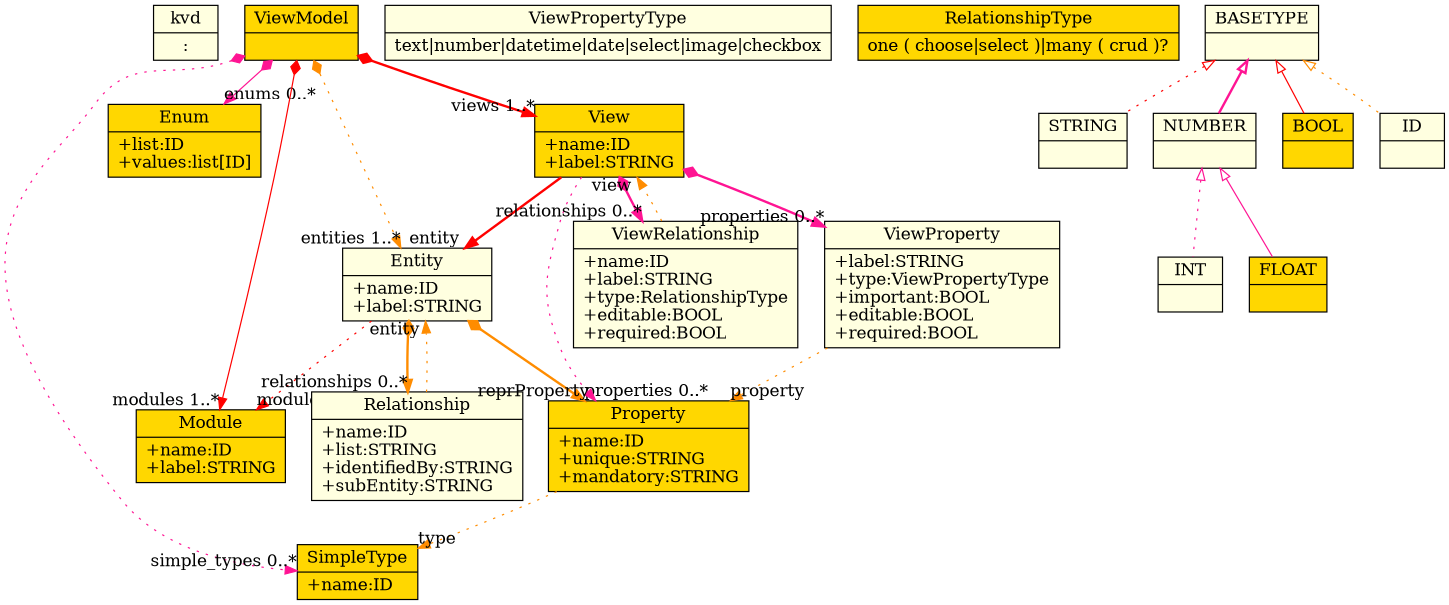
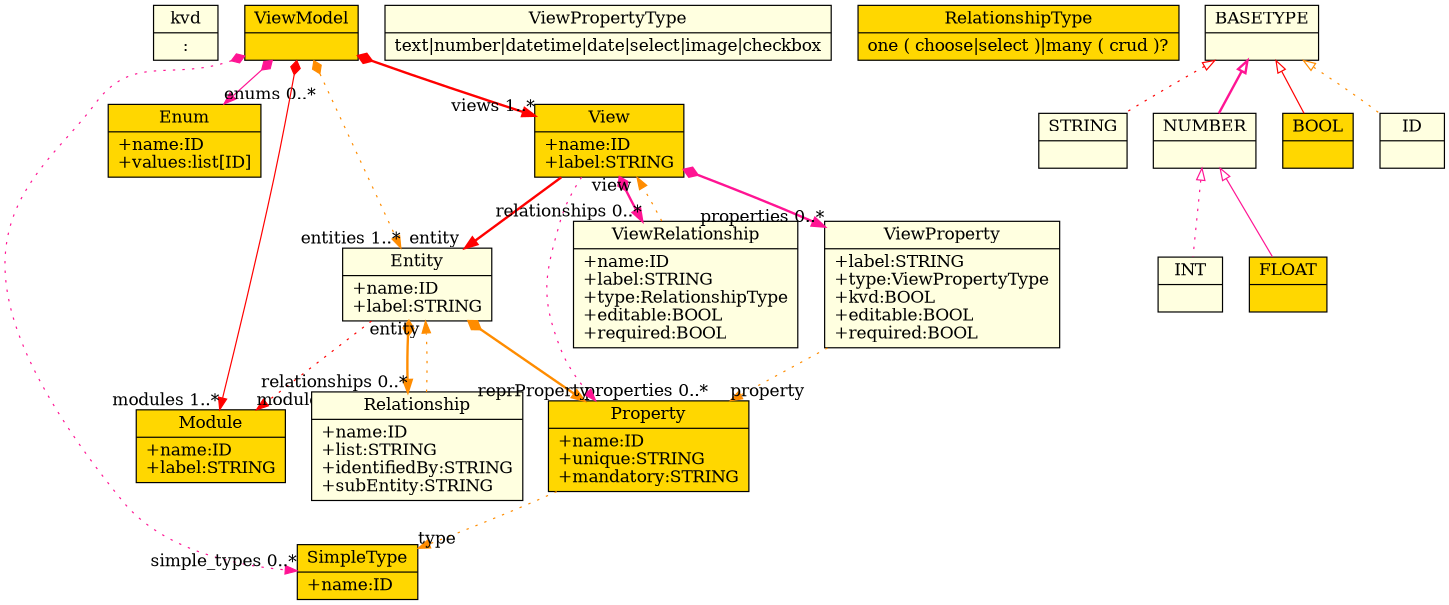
node "Enum": text "+list:ID" -> "+name:ID"
node "ViewProperty": text "+important:BOOL" -> "+kvd:BOOL"
